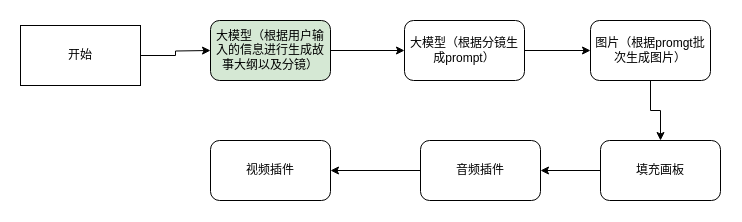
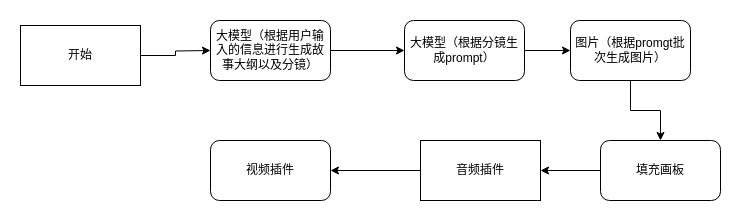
node "大模型（根据用户输入的信息进行生成故事大纲以及分镜）": fillcolor #d5e8d4 -> #ffffff
node "图片（根据promgt批次生成图片）": moved (651, 51) -> (631, 51)
node "音频插件": shape rounded rectangle -> rectangle
